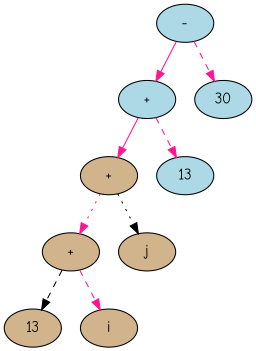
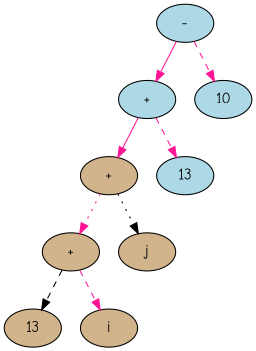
node "30": label "30" -> "10"
